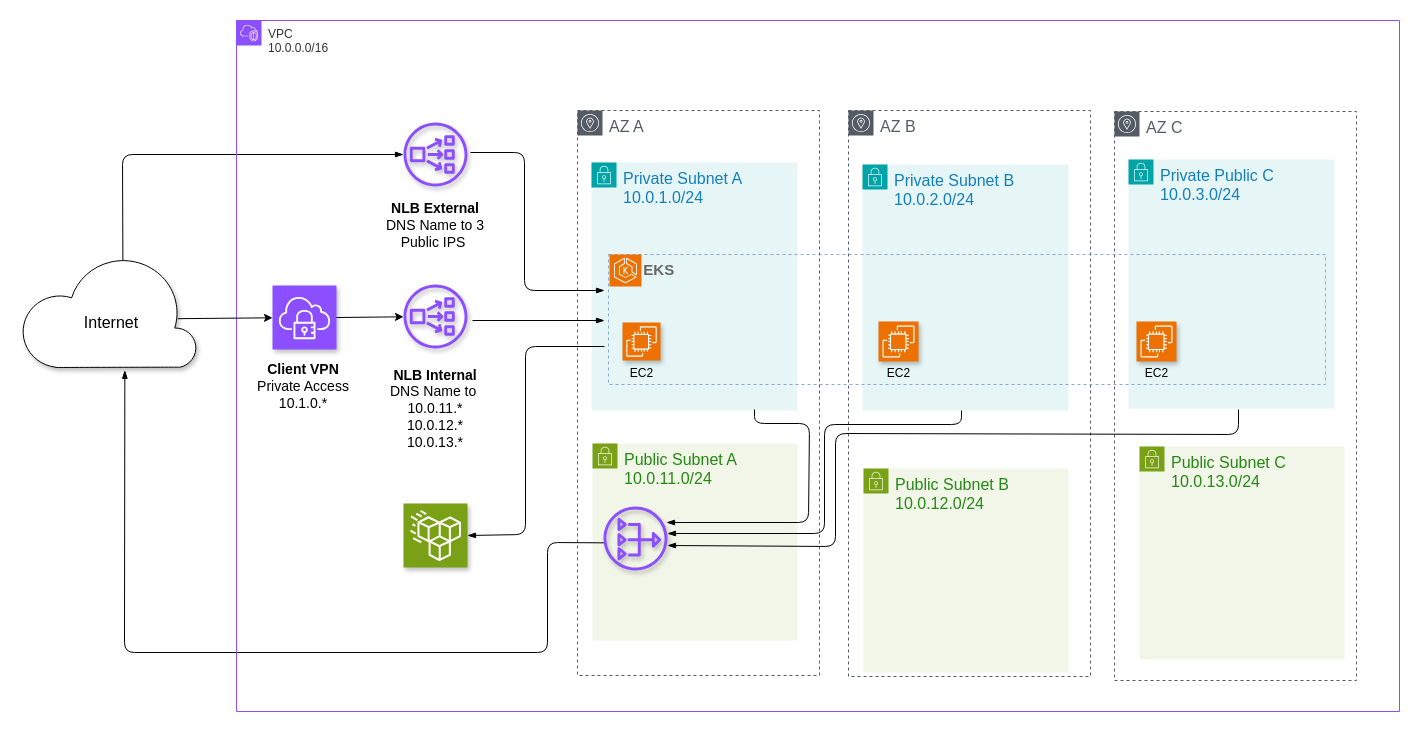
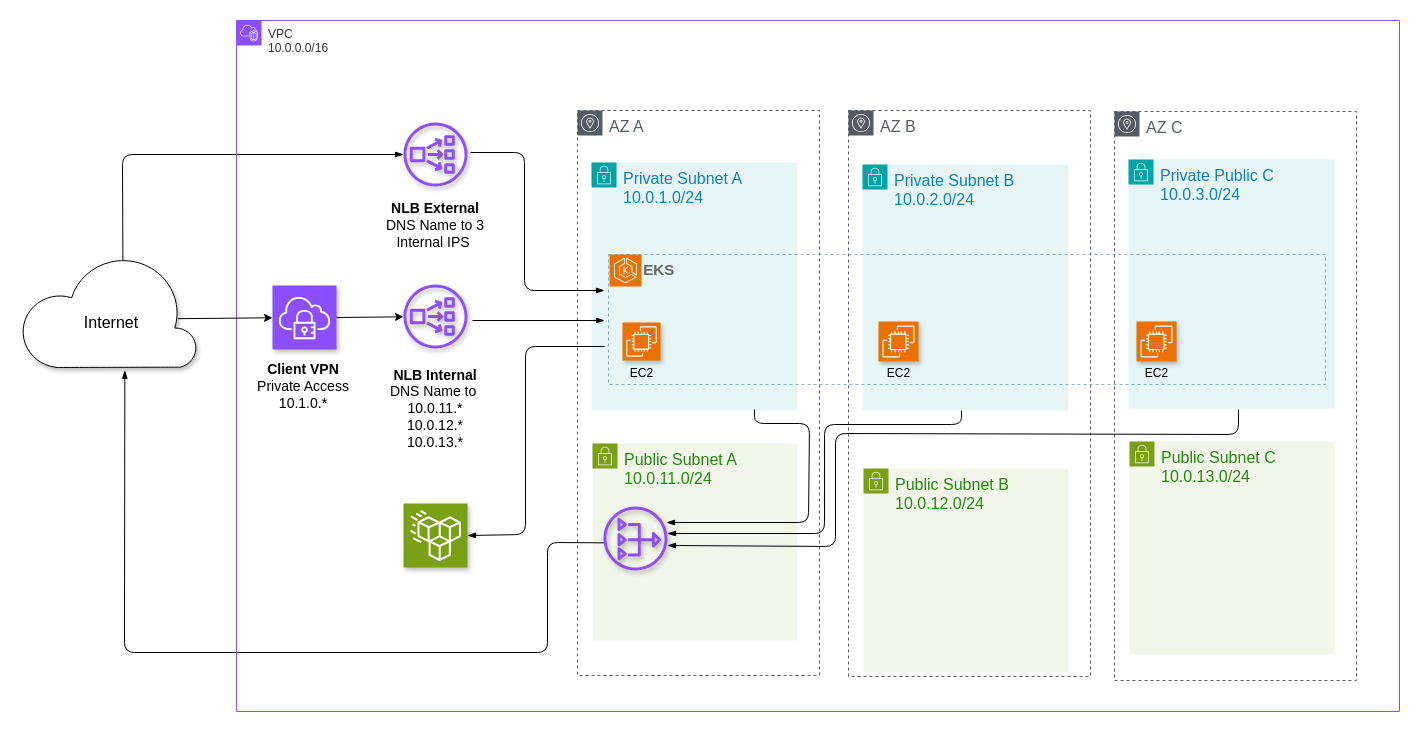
node "NLB External DNS Name to 3 Public IPS": label "NLB External DNS Name to 3 Public IPS" -> "NLB External DNS Name to 3 Internal IPS"
node "Public Subnet C 10.0.13.0/24": moved (1242, 553) -> (1232, 548)
